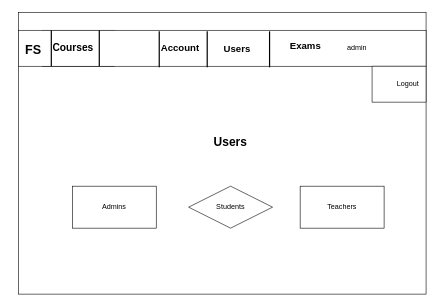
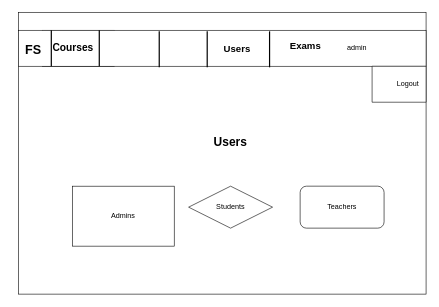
node "Account": removed
node "Admins": size 84x42 -> 102x60
node "Teachers": shape rectangle -> rounded rectangle
